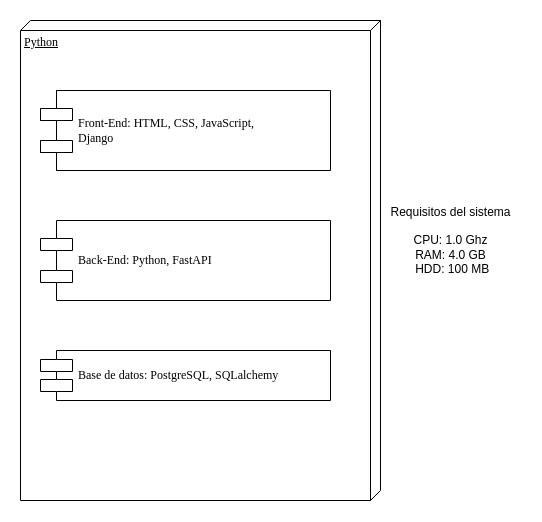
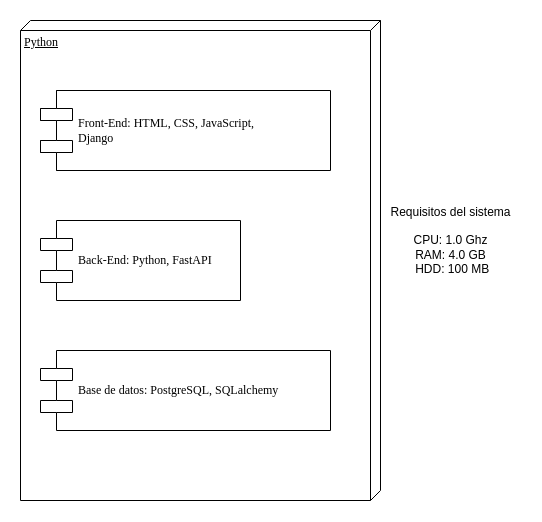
node "Back-End: Python, FastAPI": size 290x80 -> 200x80
node "Base de datos: PostgreSQL, SQLalchemy": size 290x50 -> 290x80
